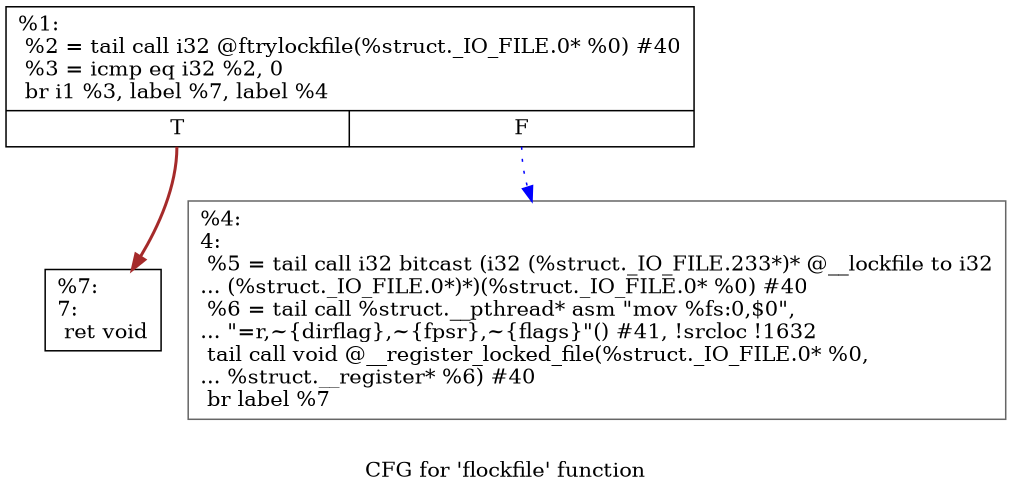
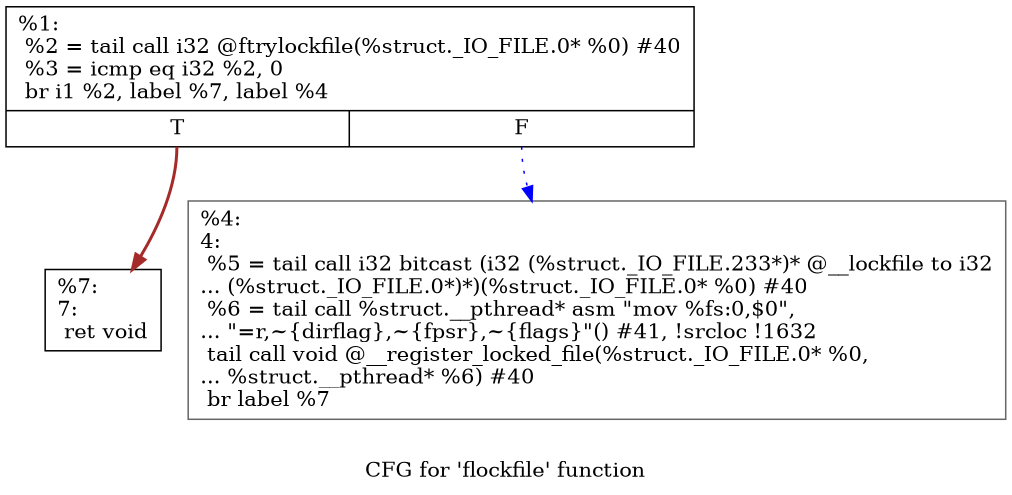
node "%1:": text "br i1 %3, label %7, label %4" -> "br i1 %2, label %7, label %4"
node "%4:": text "... %struct.__register* %6) #40" -> "... %struct.__pthread* %6) #40"
